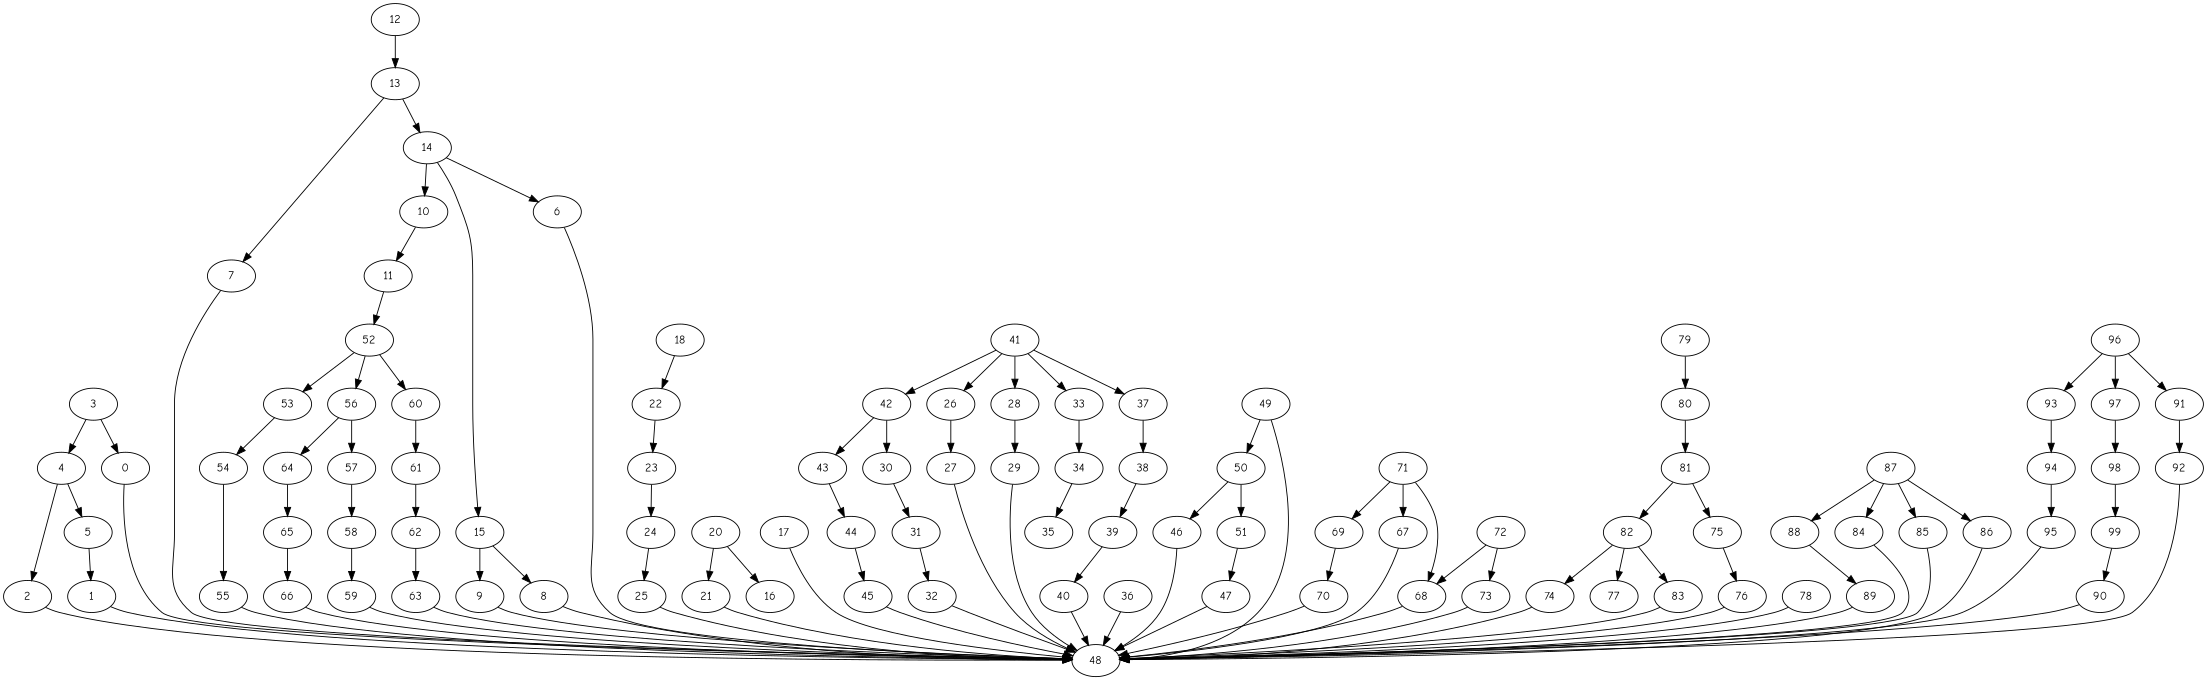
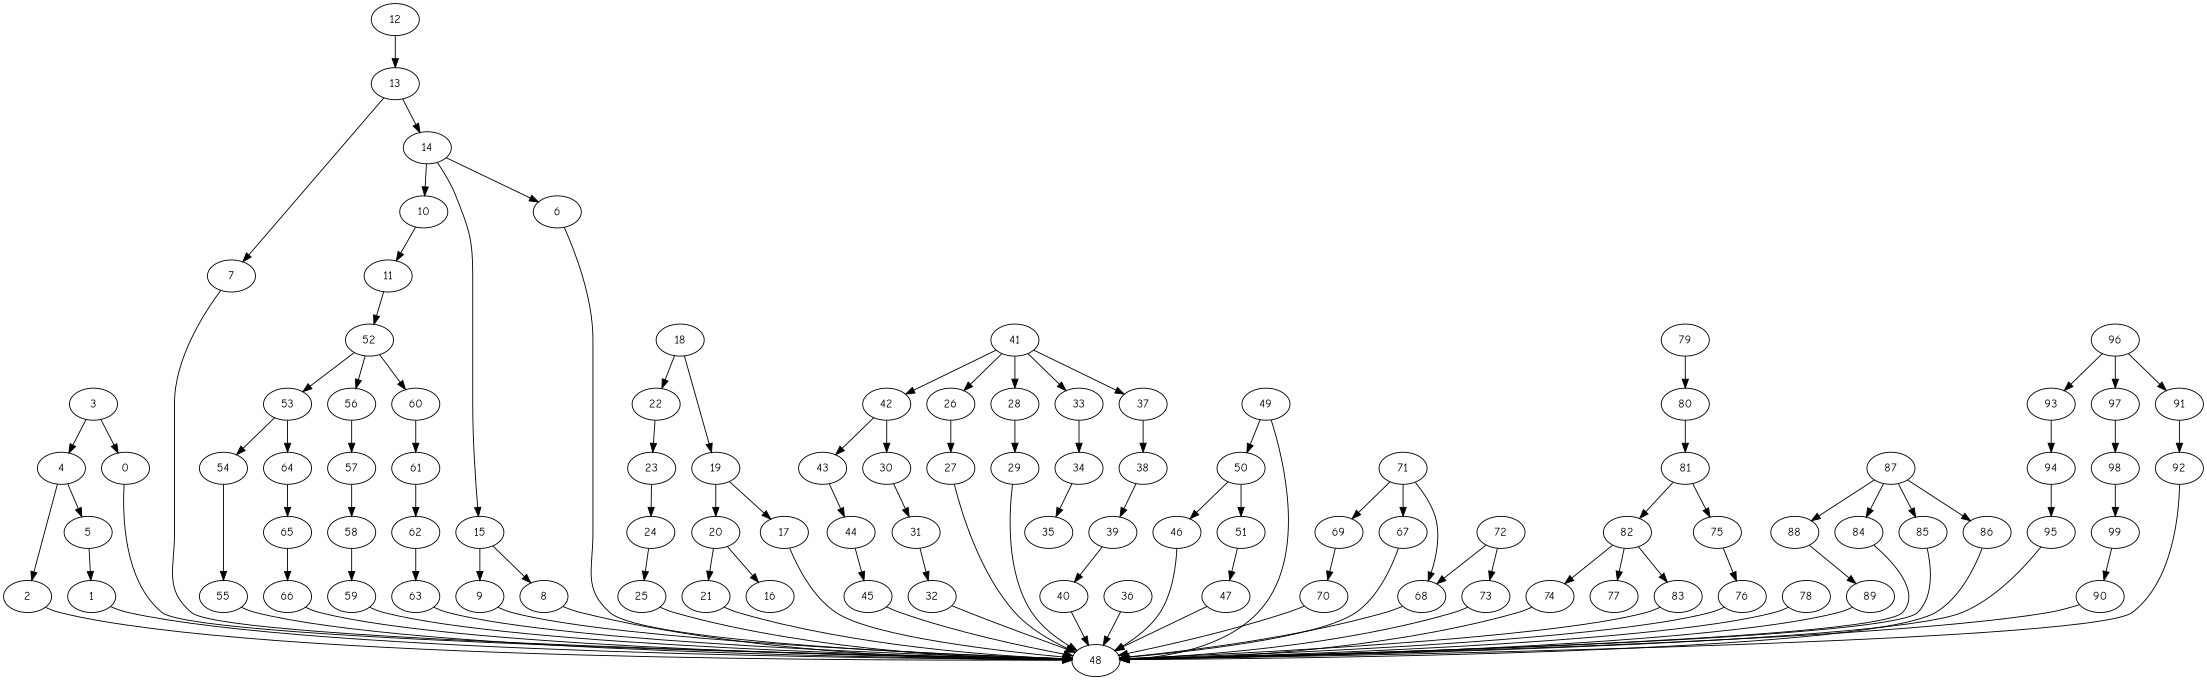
edge "56" -> "64": now "53" -> "64"
node "19": added
